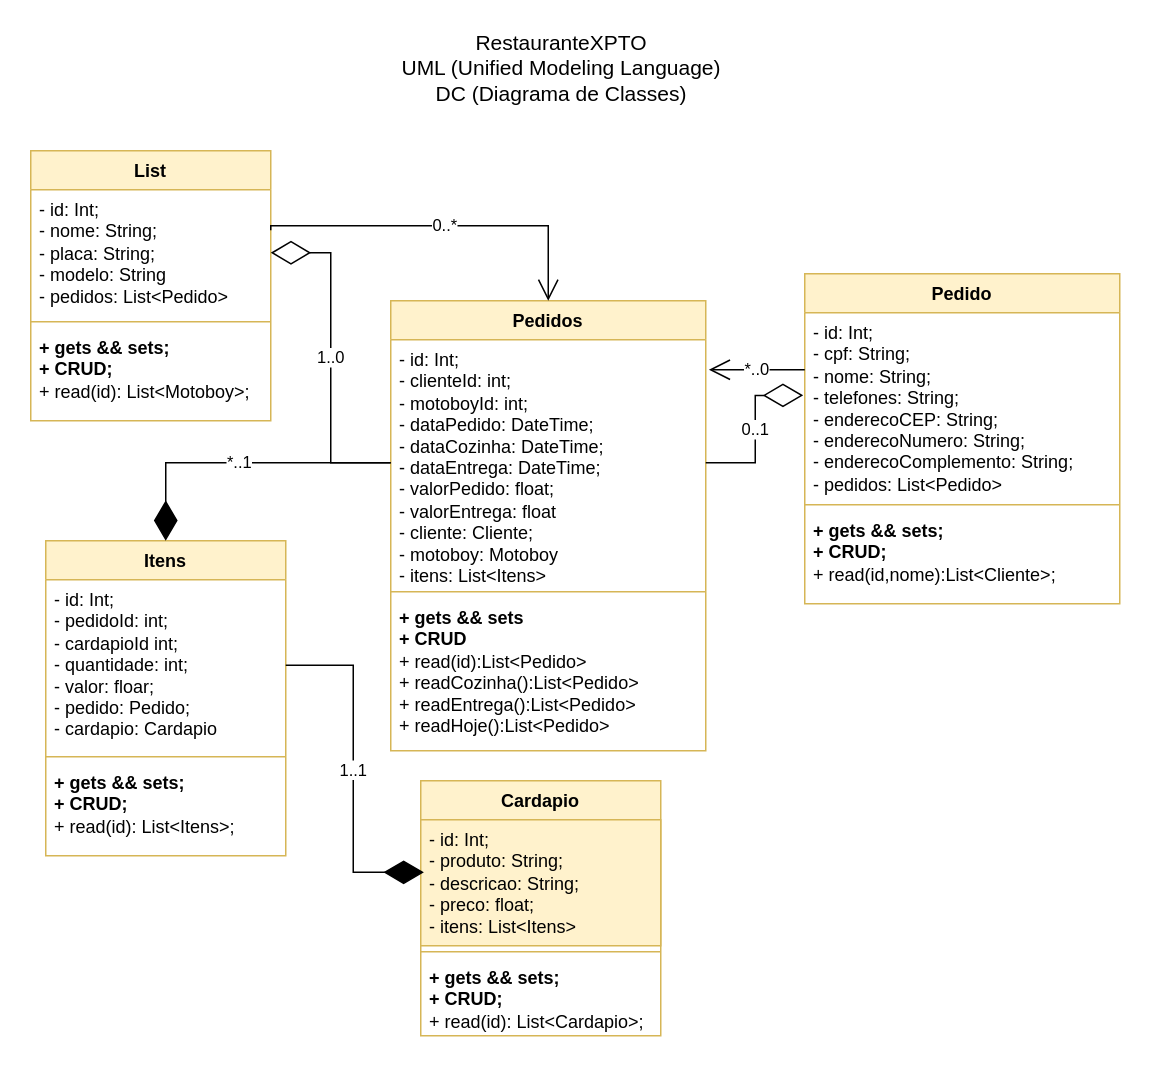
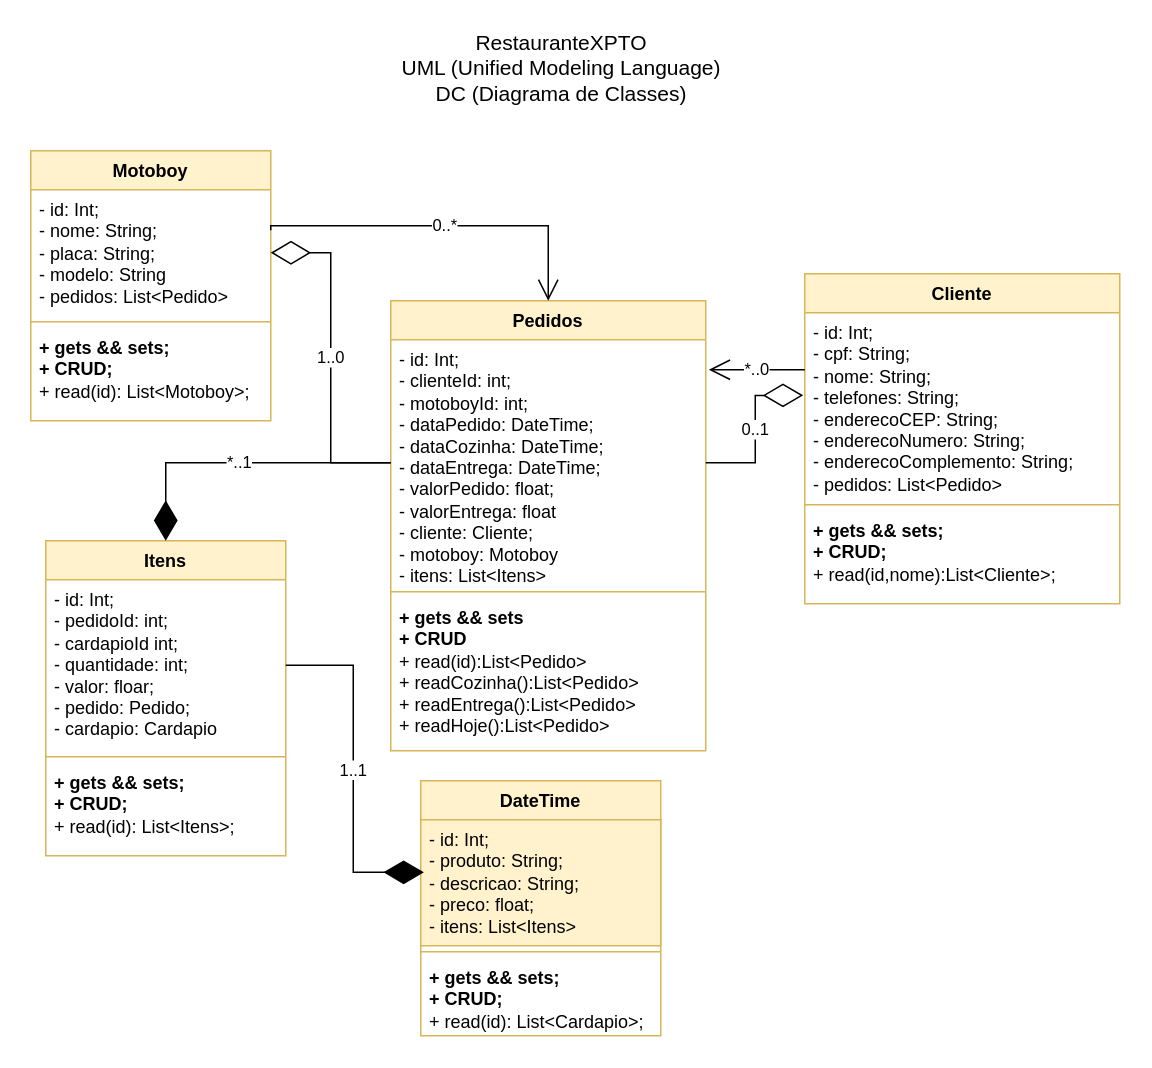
node "List": label "List" -> "Motoboy"
node "Pedido": label "Pedido" -> "Cliente"
node "Cardapio": label "Cardapio" -> "DateTime"
